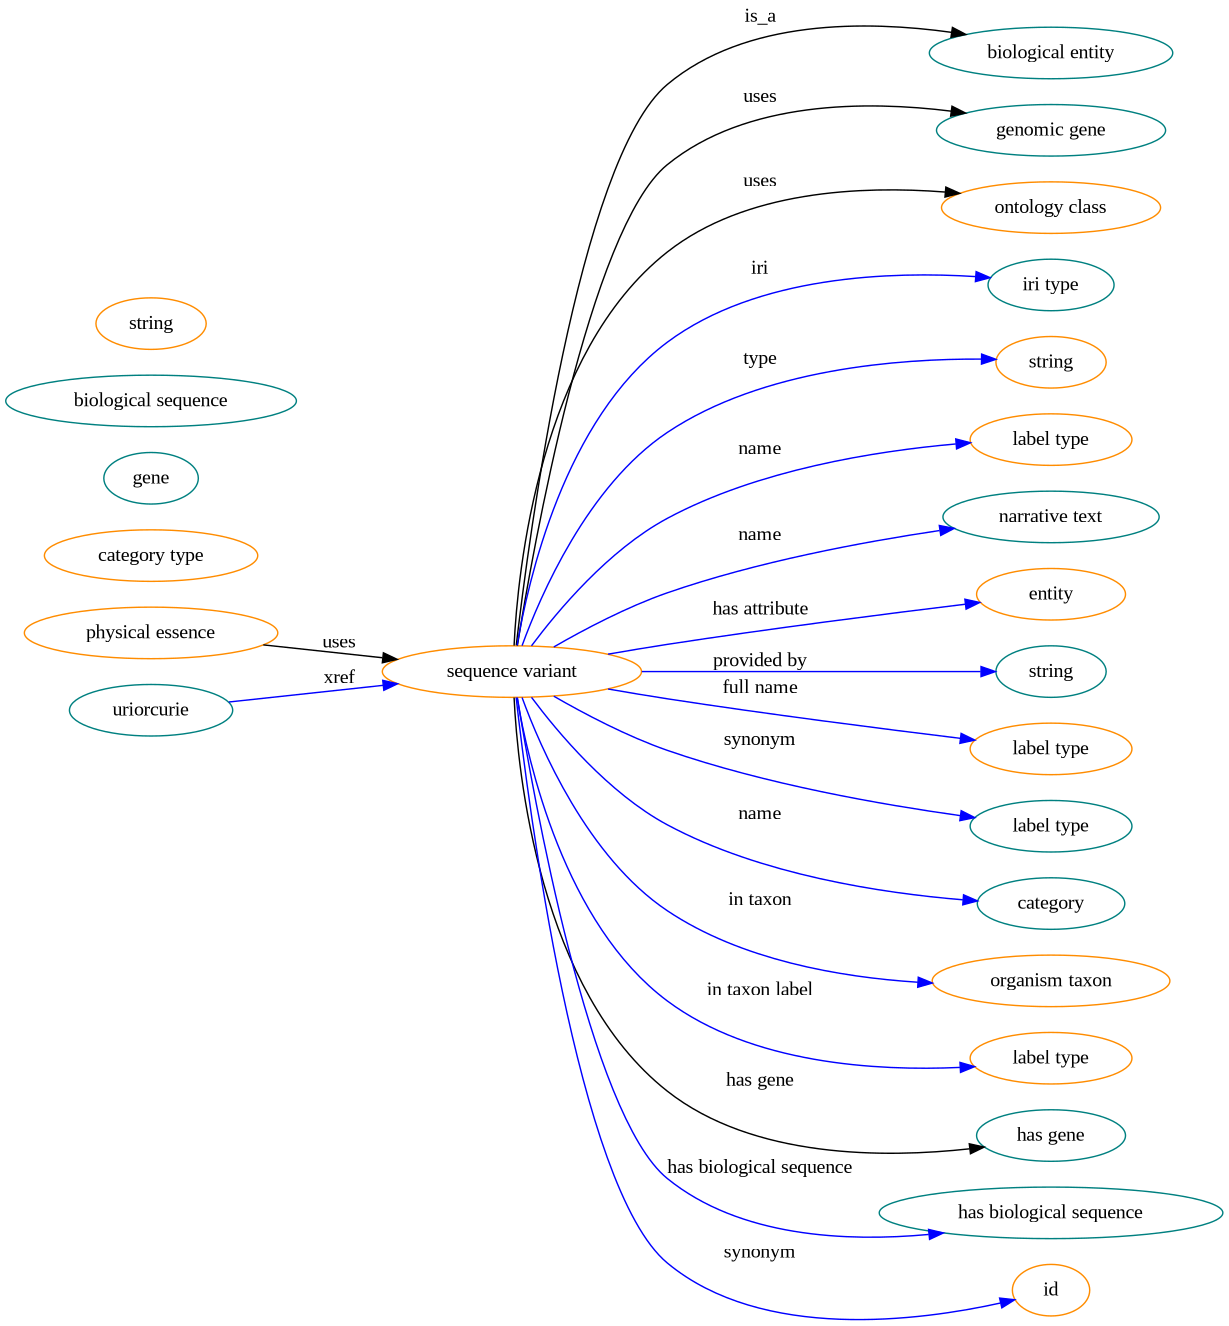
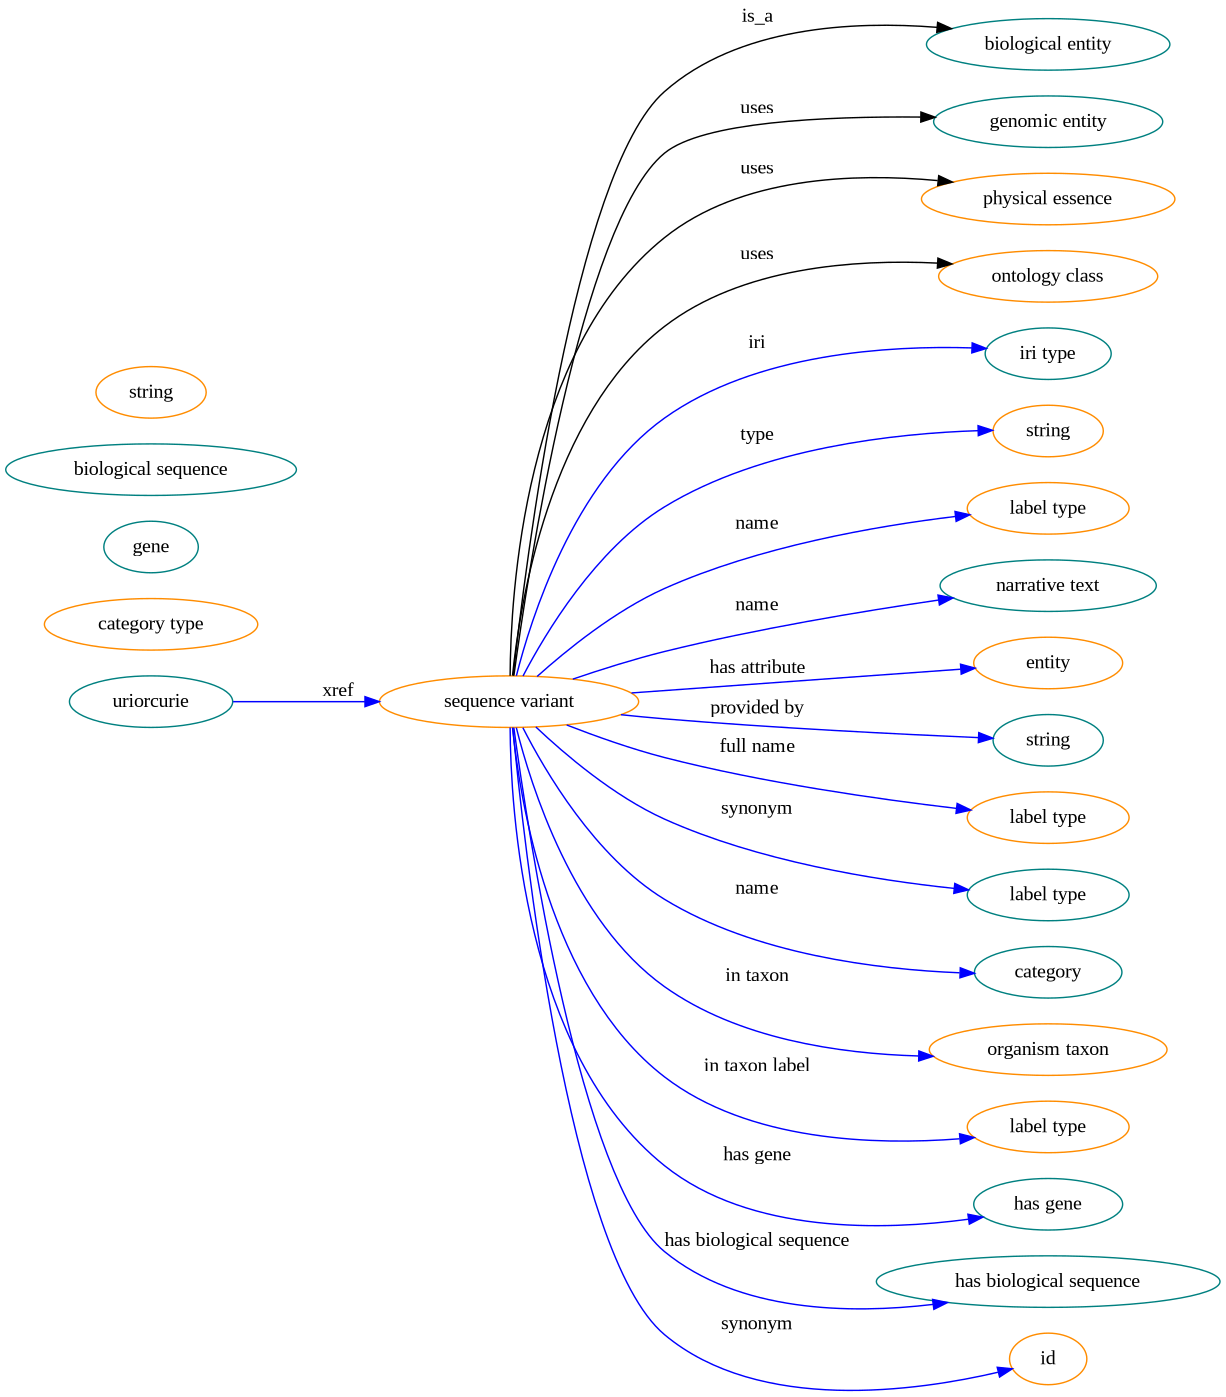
node "genomic gene": label "genomic gene" -> "genomic entity"
edge "physical essence" -> "sequence variant": reversed
edge "sequence variant" -> "has gene": color black -> blue
